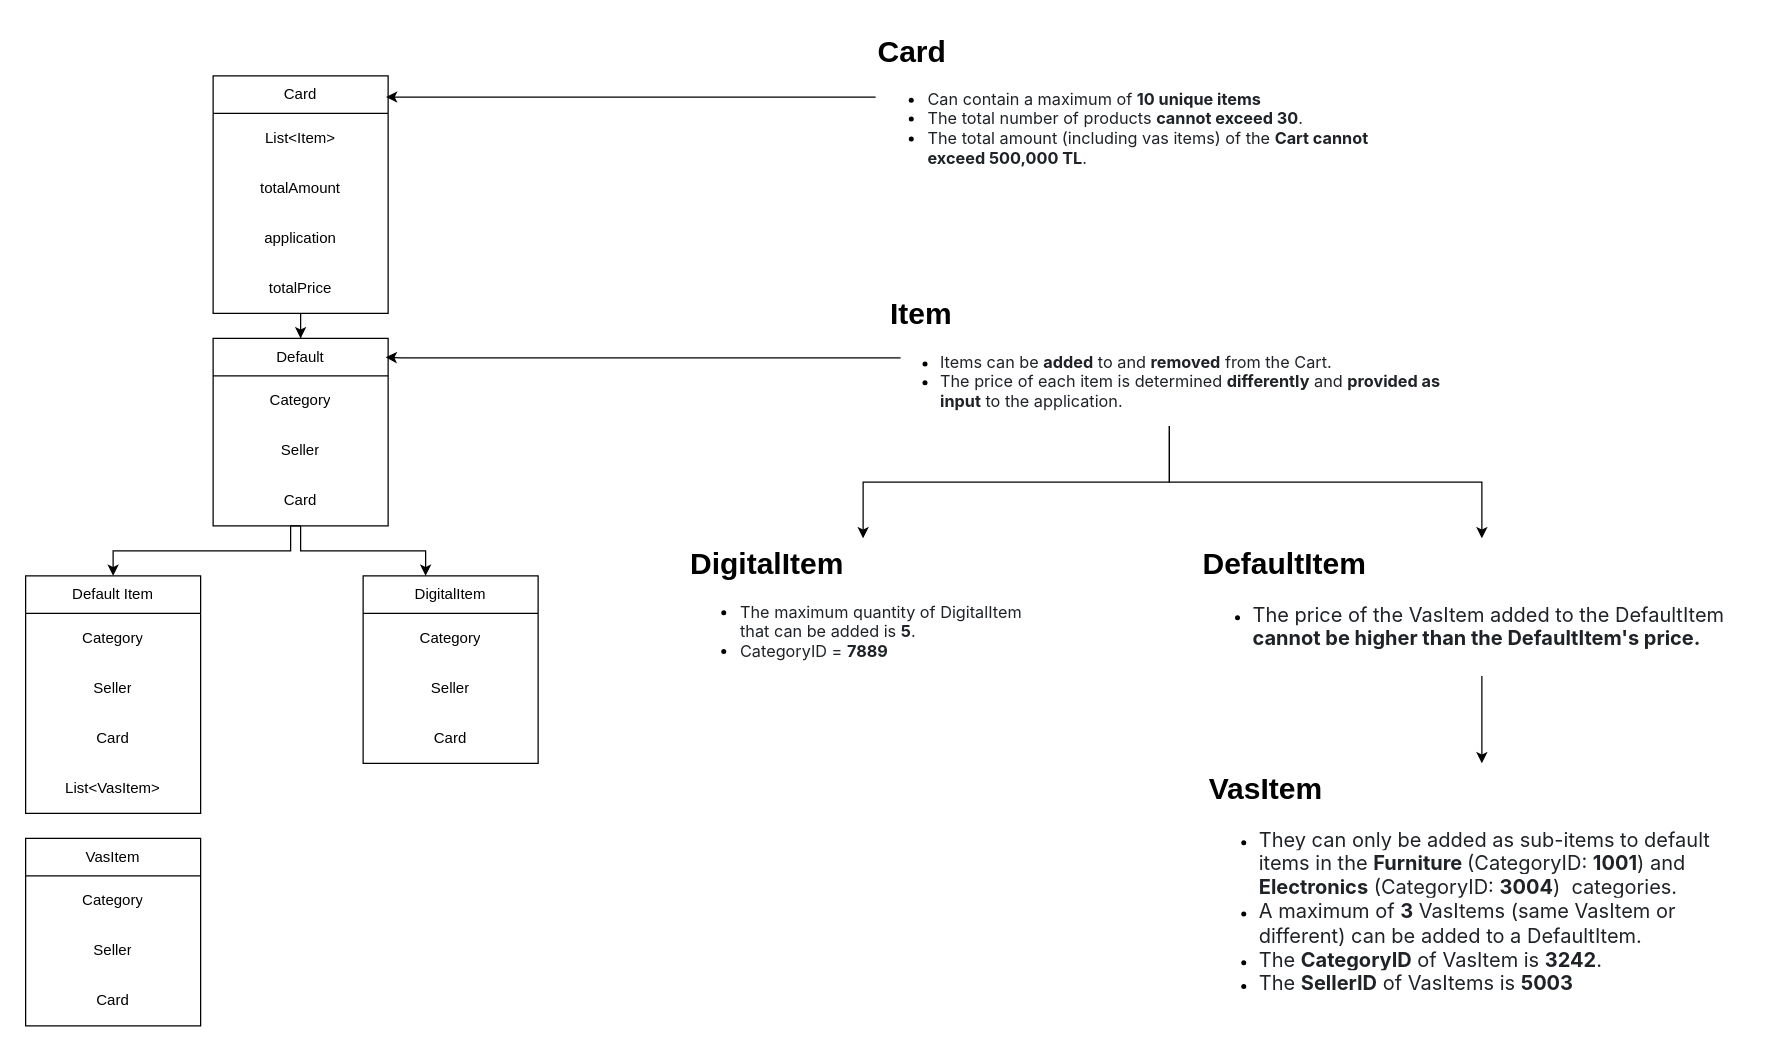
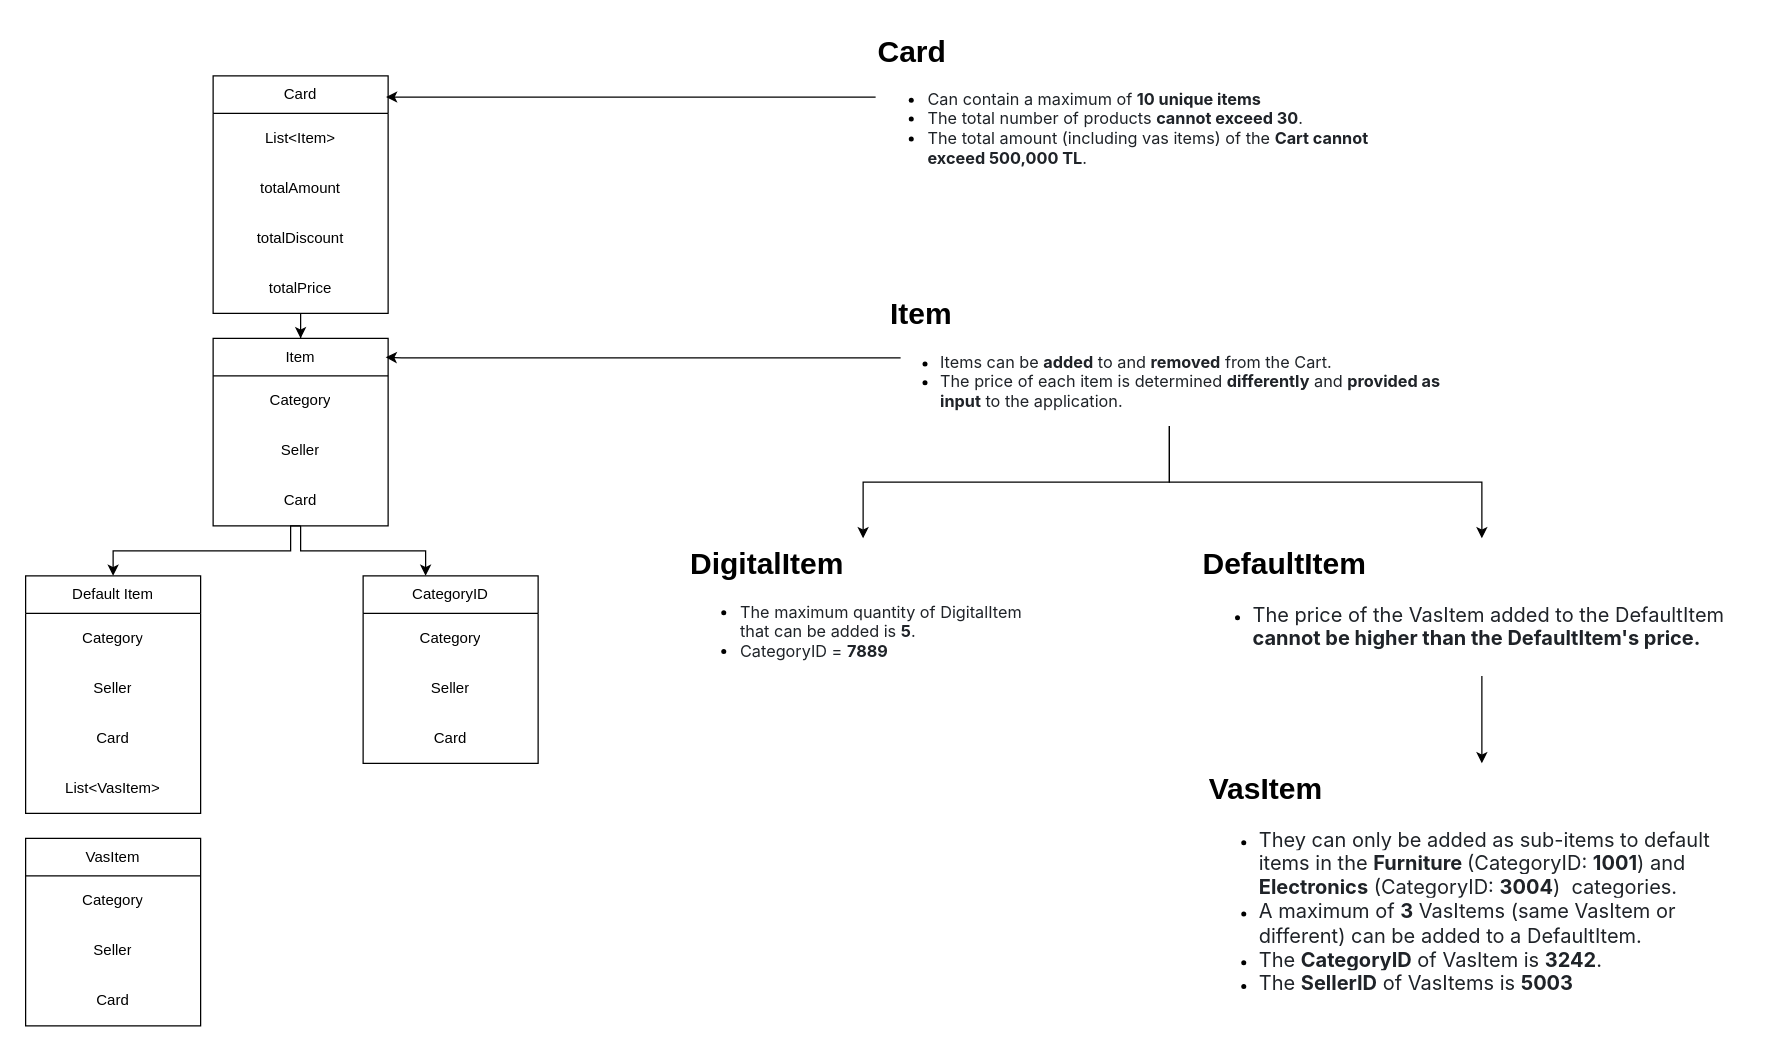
node "application": label "application" -> "totalDiscount"
node "Default": label "Default" -> "Item"
node "DigitalItem": label "DigitalItem" -> "CategoryID"
